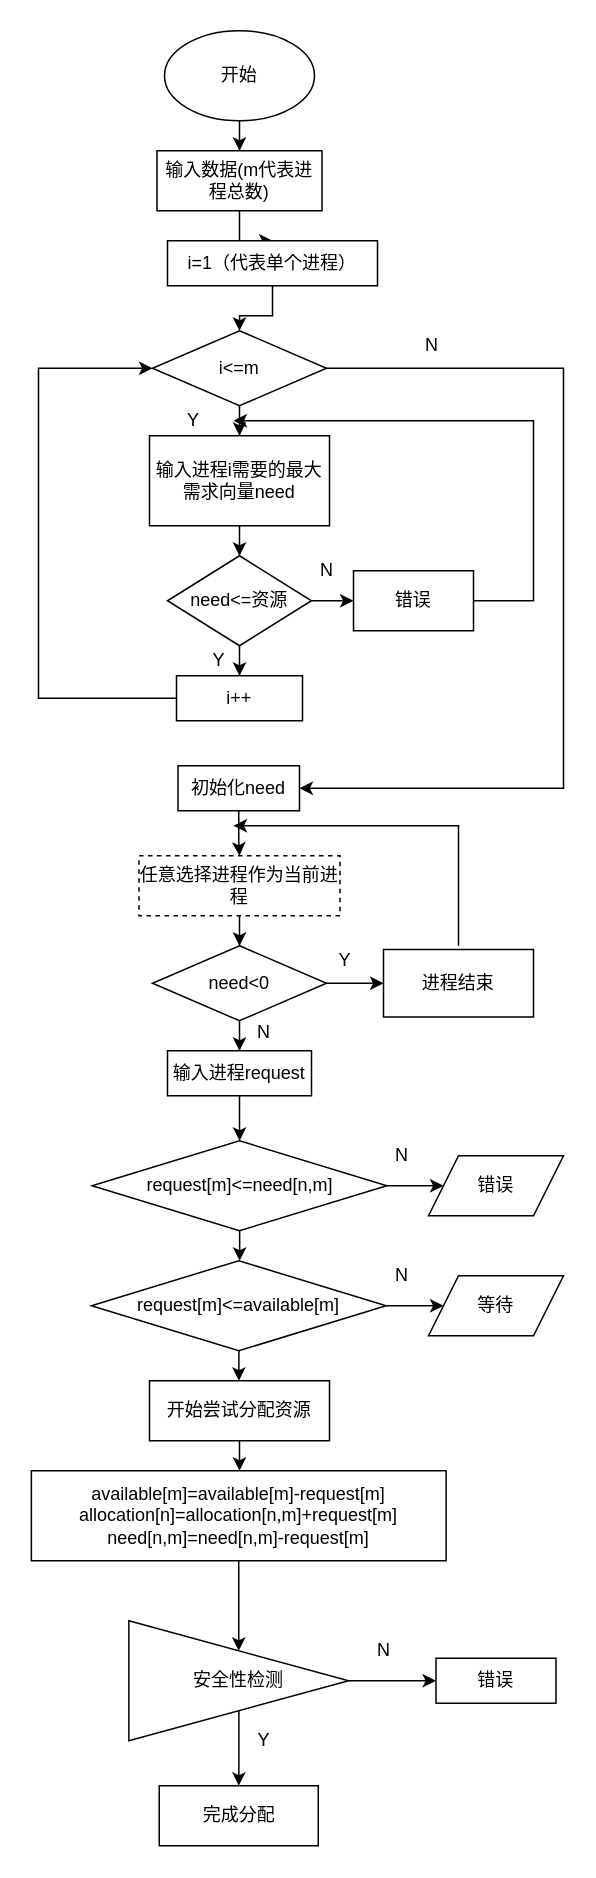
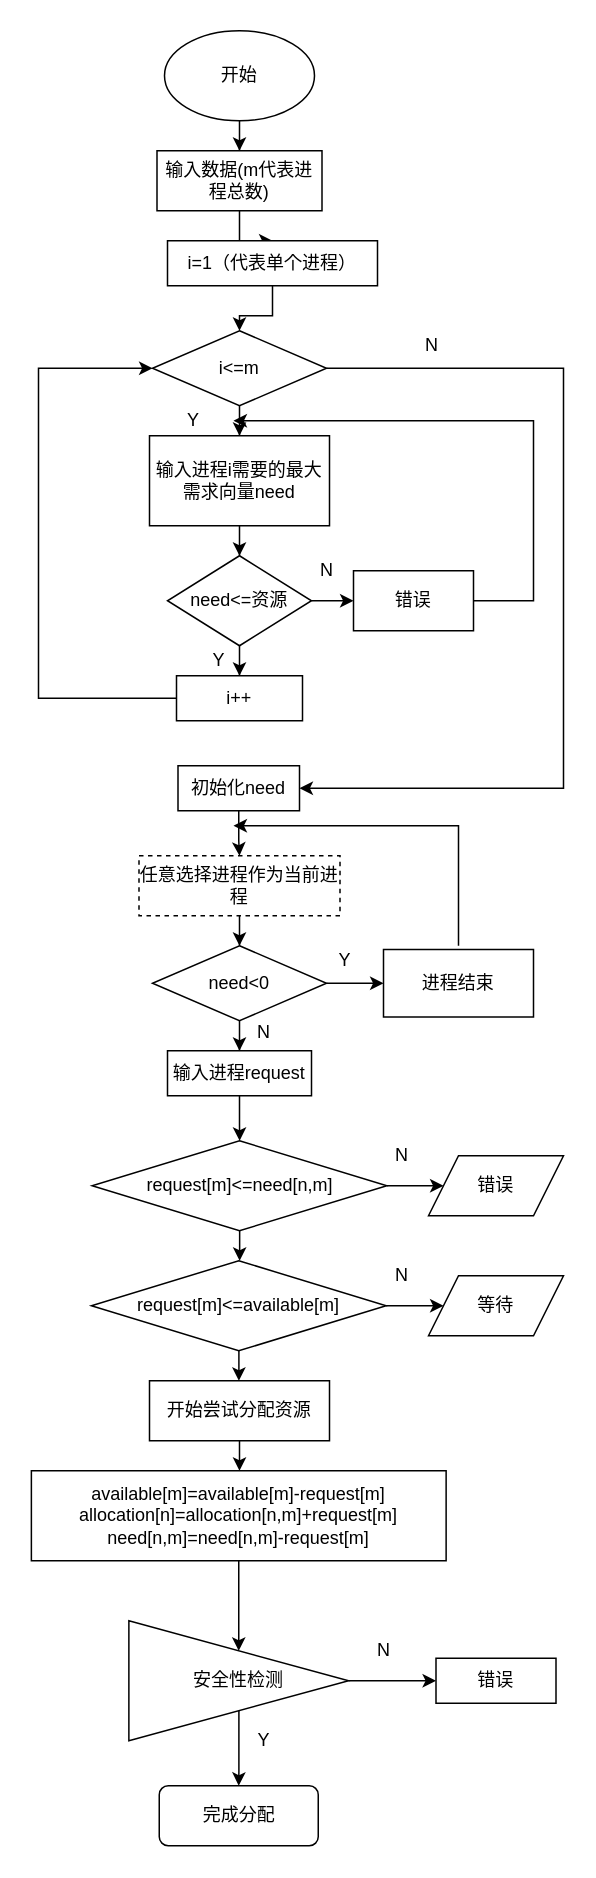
node "完成分配": shape rectangle -> rounded rectangle
